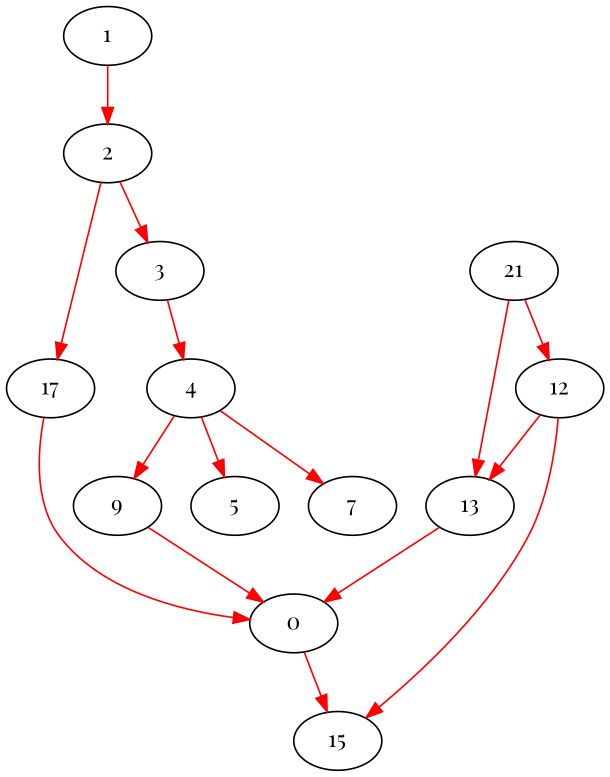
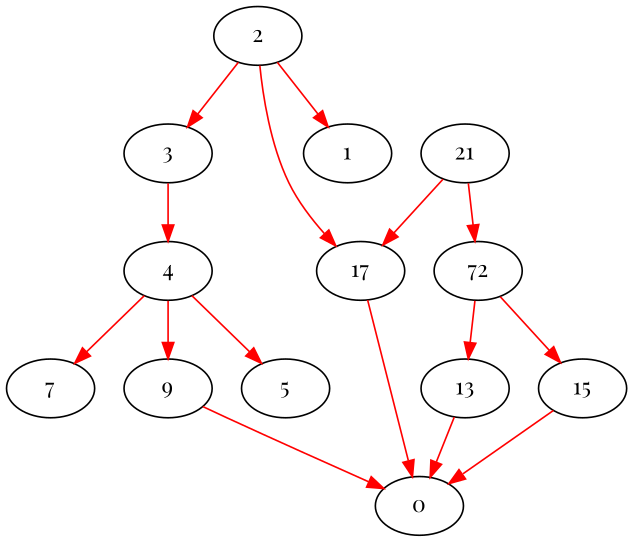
edge "1" -> "2": reversed
edge "21" -> "13": now "21" -> "17"
node "12": label "12" -> "72"
edge "0" -> "15": reversed
